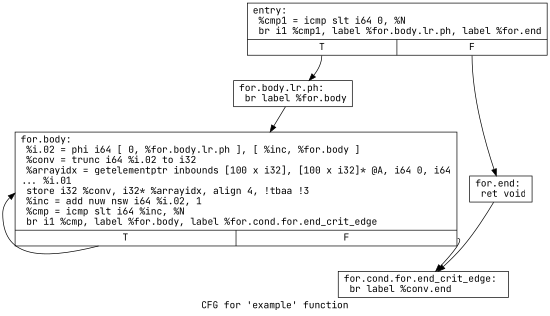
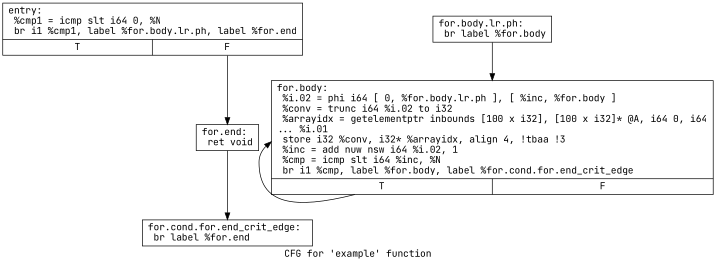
edge "entry:" -> "for.body.lr.ph:": removed
edge "for.body:" -> "for.cond.for.end_crit_edge:": removed
node "for.cond.for.end_crit_edge:": text "br label %conv.end" -> "br label %for.end"
